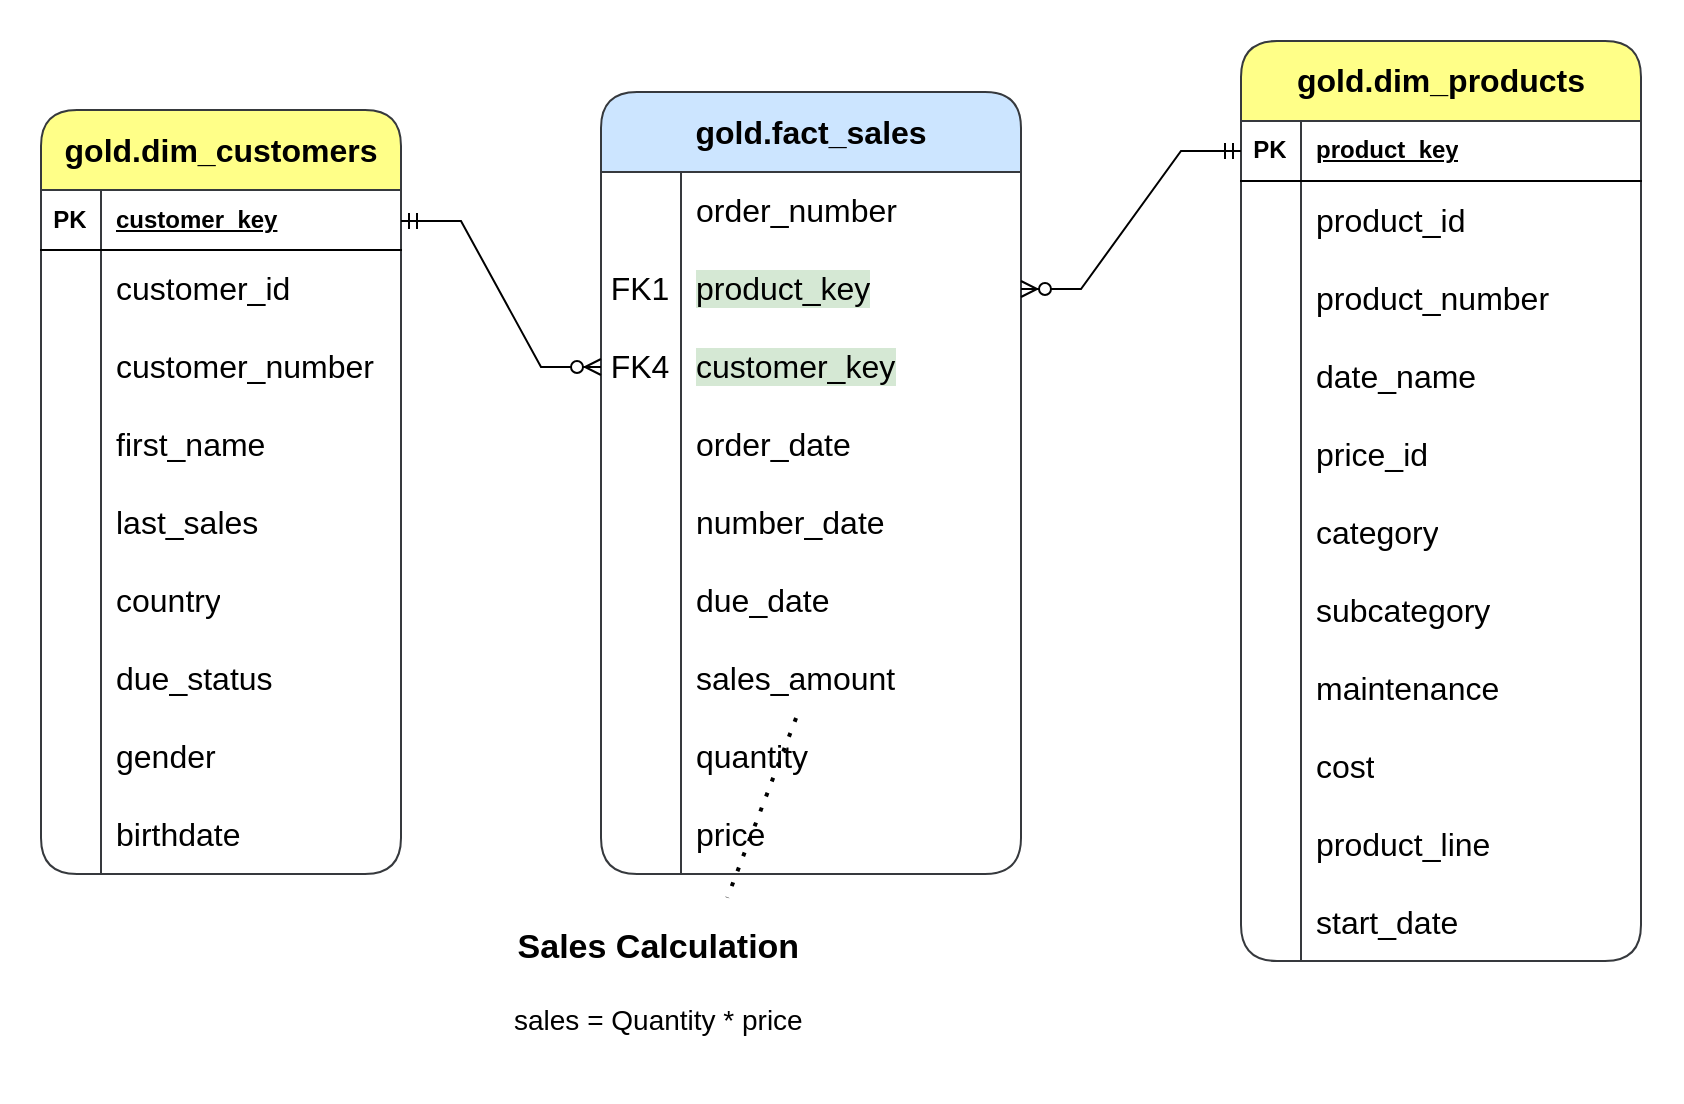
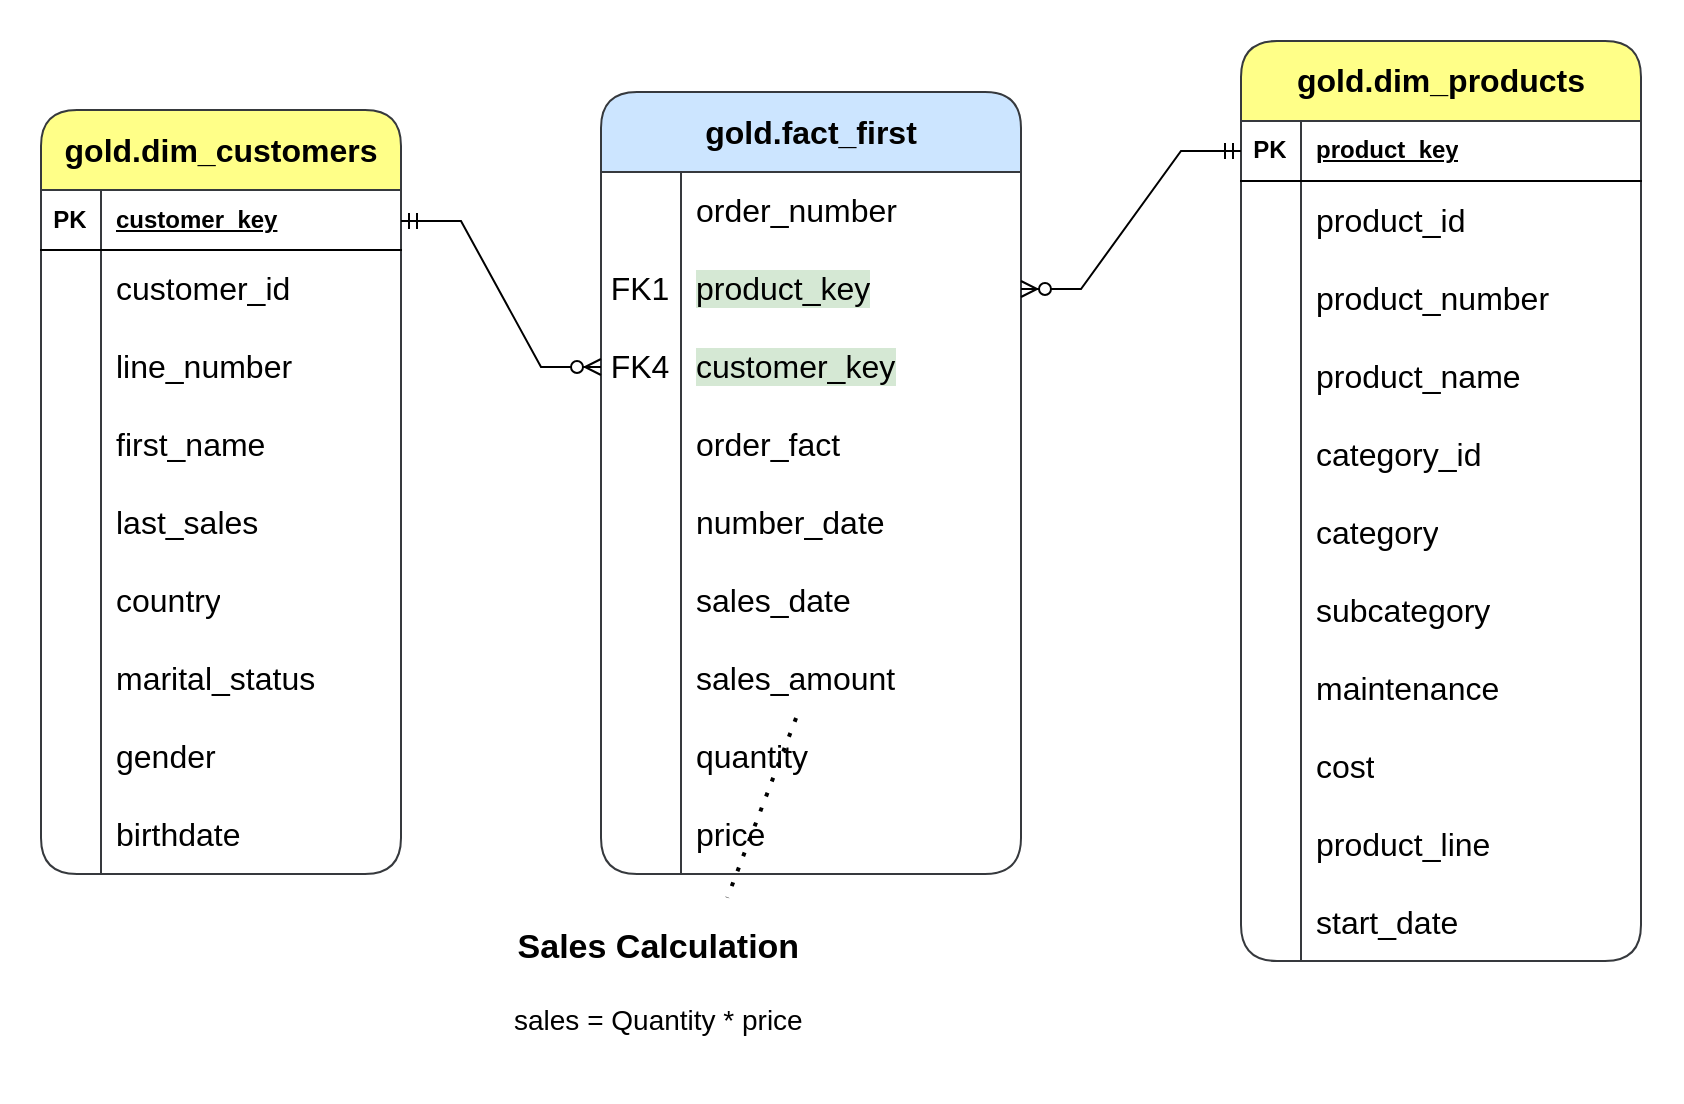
node "gold.fact_sales": label "gold.fact_sales" -> "gold.fact_first"
node "customer_number": label "customer_number" -> "line_number"
node "date_name": label "date_name" -> "product_name"
node "order_date": label "order_date" -> "order_fact"
node "price_id": label "price_id" -> "category_id"
node "due_date": label "due_date" -> "sales_date"
node "due_status": label "due_status" -> "marital_status"
